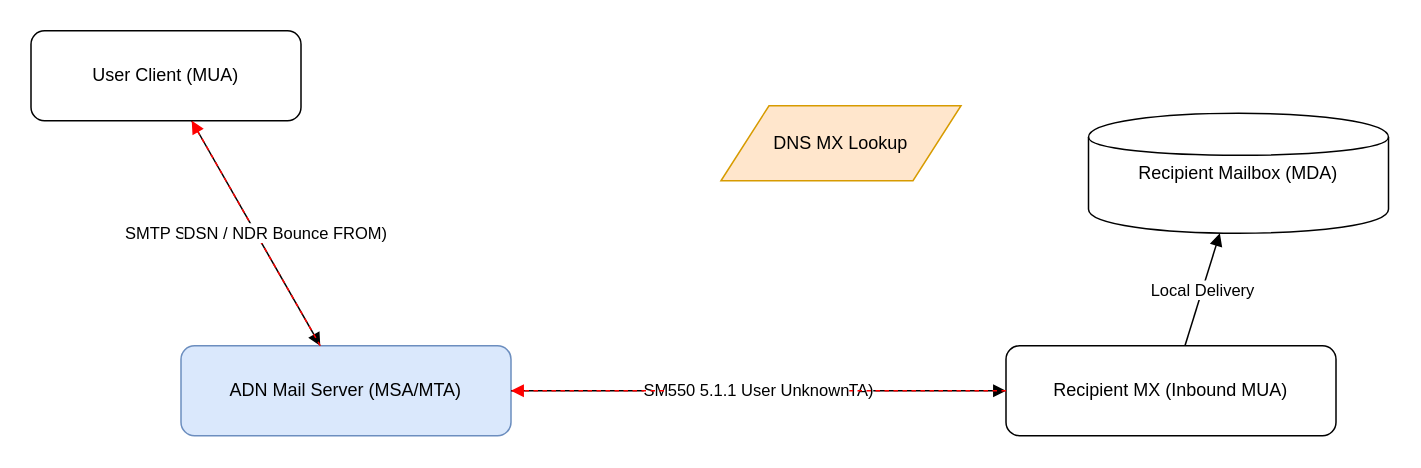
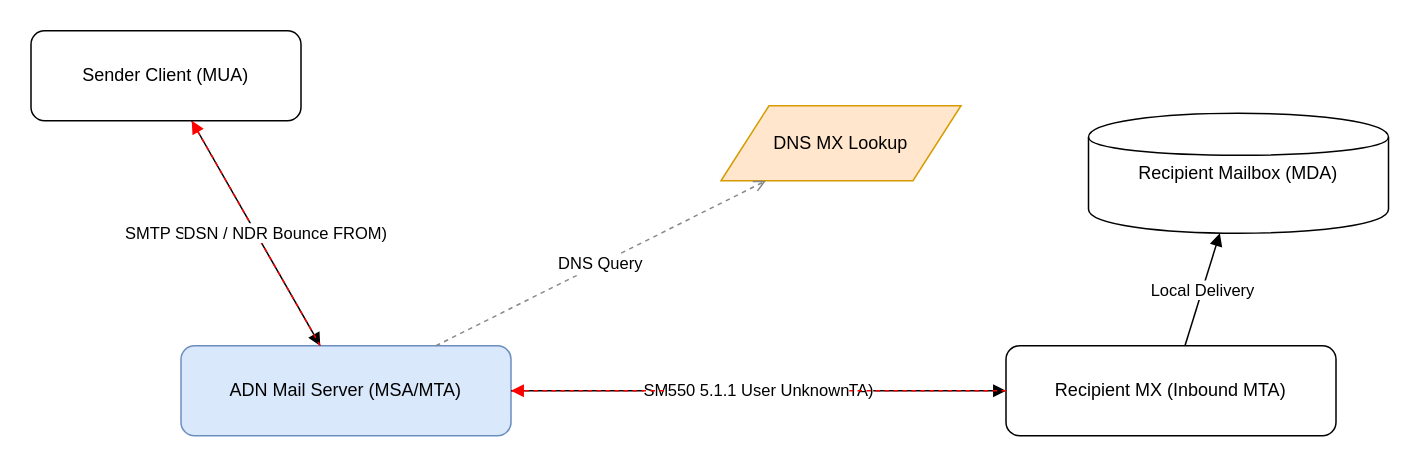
node "User Client (MUA)": label "User Client (MUA)" -> "Sender Client (MUA)"
edge "ADN Mail Server (MSA/MTA)" -> "DNS MX Lookup": added, label "DNS Query"
node "Recipient MX (Inbound MUA)": label "Recipient MX (Inbound MUA)" -> "Recipient MX (Inbound MTA)"
